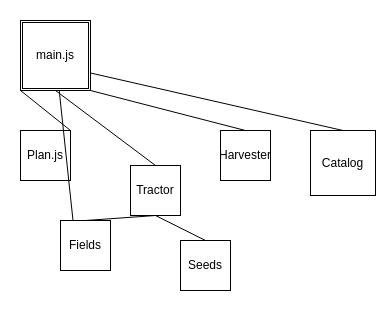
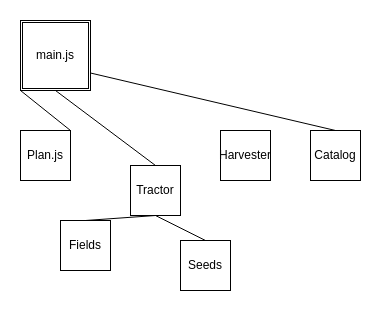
edge "main.js" -- "Harvester": removed
edge "main.js" -- "Fields": removed
node "Catalog": size 65x65 -> 50x50
